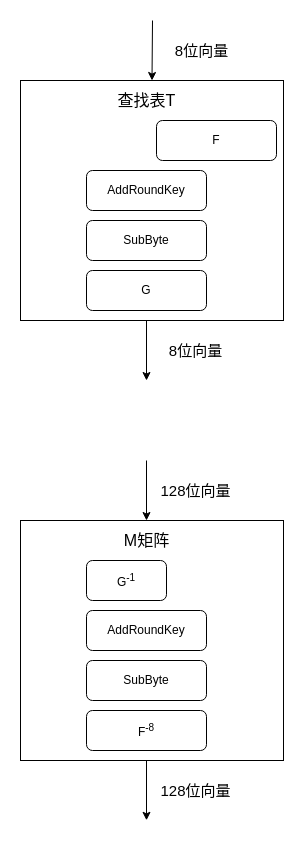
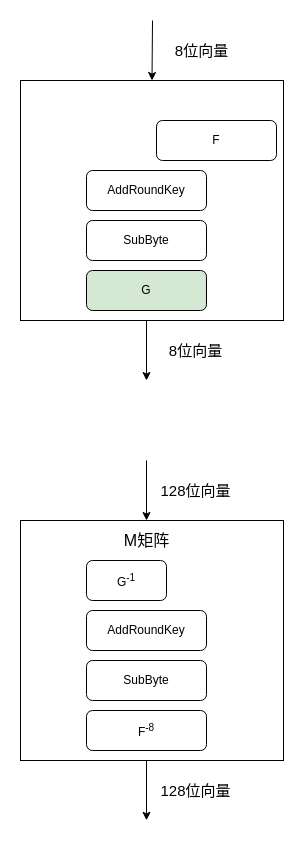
node "查找表T": removed
node "G": fillcolor #ffffff -> #d5e8d4
